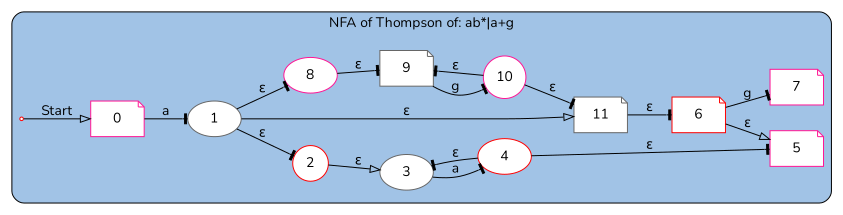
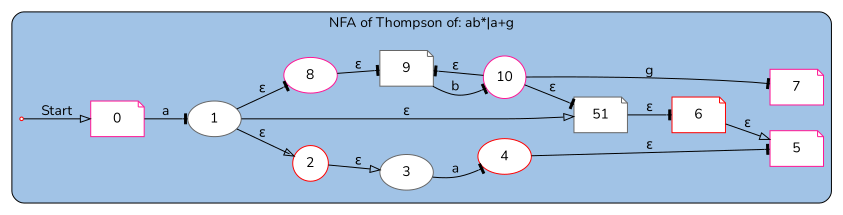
edge "9" -> "10": label "g" -> "b"
edge "6" -> "7": now "10" -> "7"
node "11": label "11" -> "51"
edge "1" -> "2": arrowhead tee -> onormal
edge "4" -> "3": removed, label "ε"
